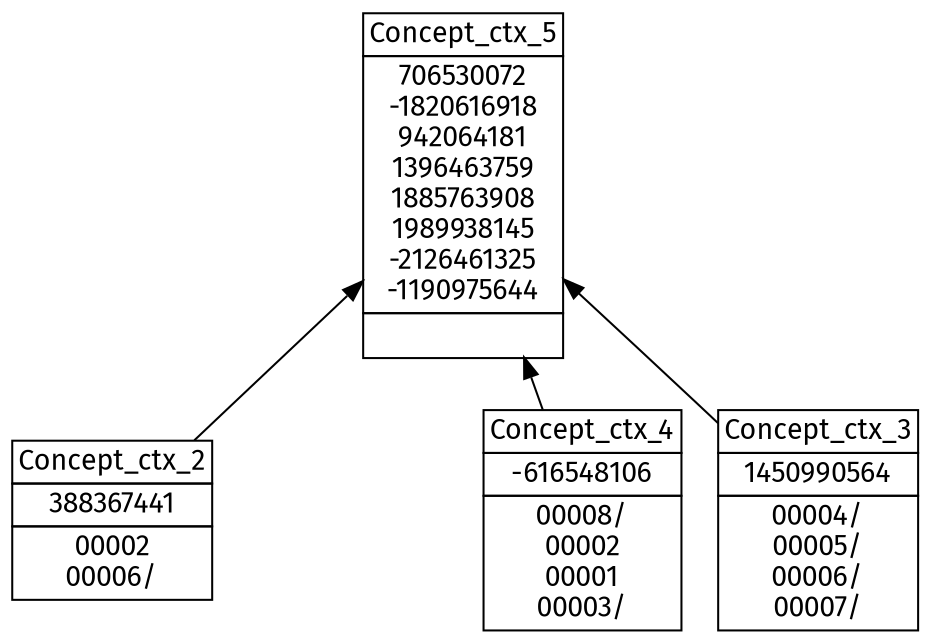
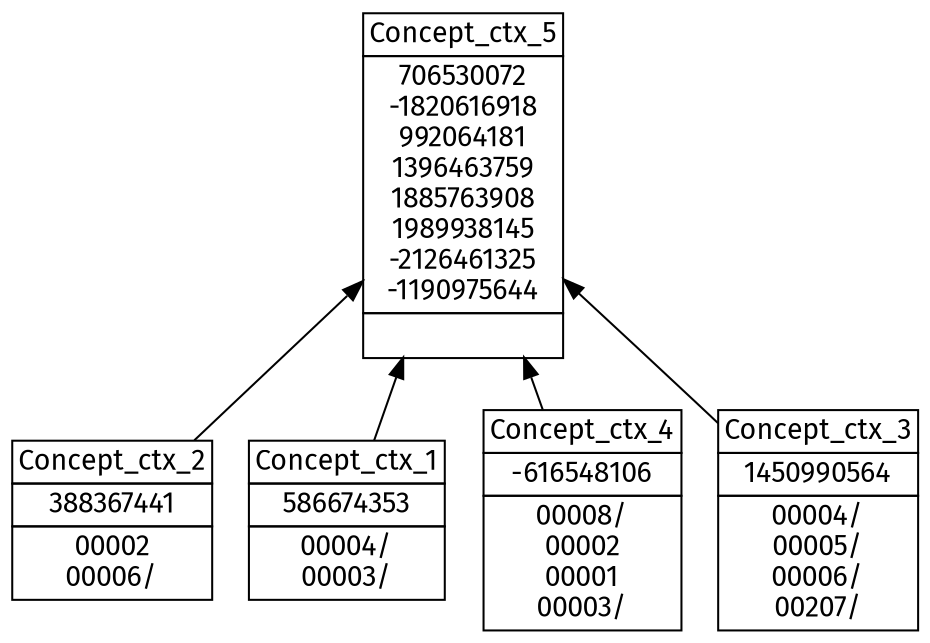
node "Concept_ctx_5": text "942064181" -> "992064181"
node "Concept_ctx_1": added
node "Concept_ctx_3": text "00007/" -> "00207/"
